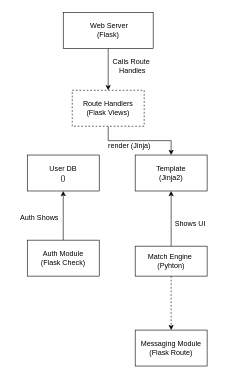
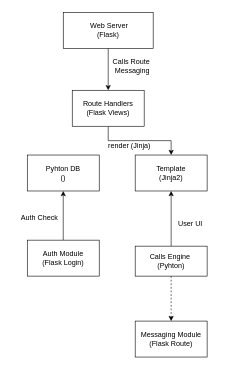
node "Calls Route Handles": label "Calls Route Handles" -> "Calls Route Messaging"
node "Route Handlers (Flask Views)": style dashed -> solid
node "User DB ()": label "User DB ()" -> "Pyhton DB ()"
node "Auth Shows": label "Auth Shows" -> "Auth Check"
node "Shows UI": label "Shows UI" -> "User UI"
node "Auth Module (Flask Check)": label "Auth Module (Flask Check)" -> "Auth Module (Flask Login)"
node "Match Engine (Pyhton)": label "Match Engine (Pyhton)" -> "Calls Engine (Pyhton)"
node "Messaging Module (Flask Route)": moved (171, 348) -> (171, 339)
